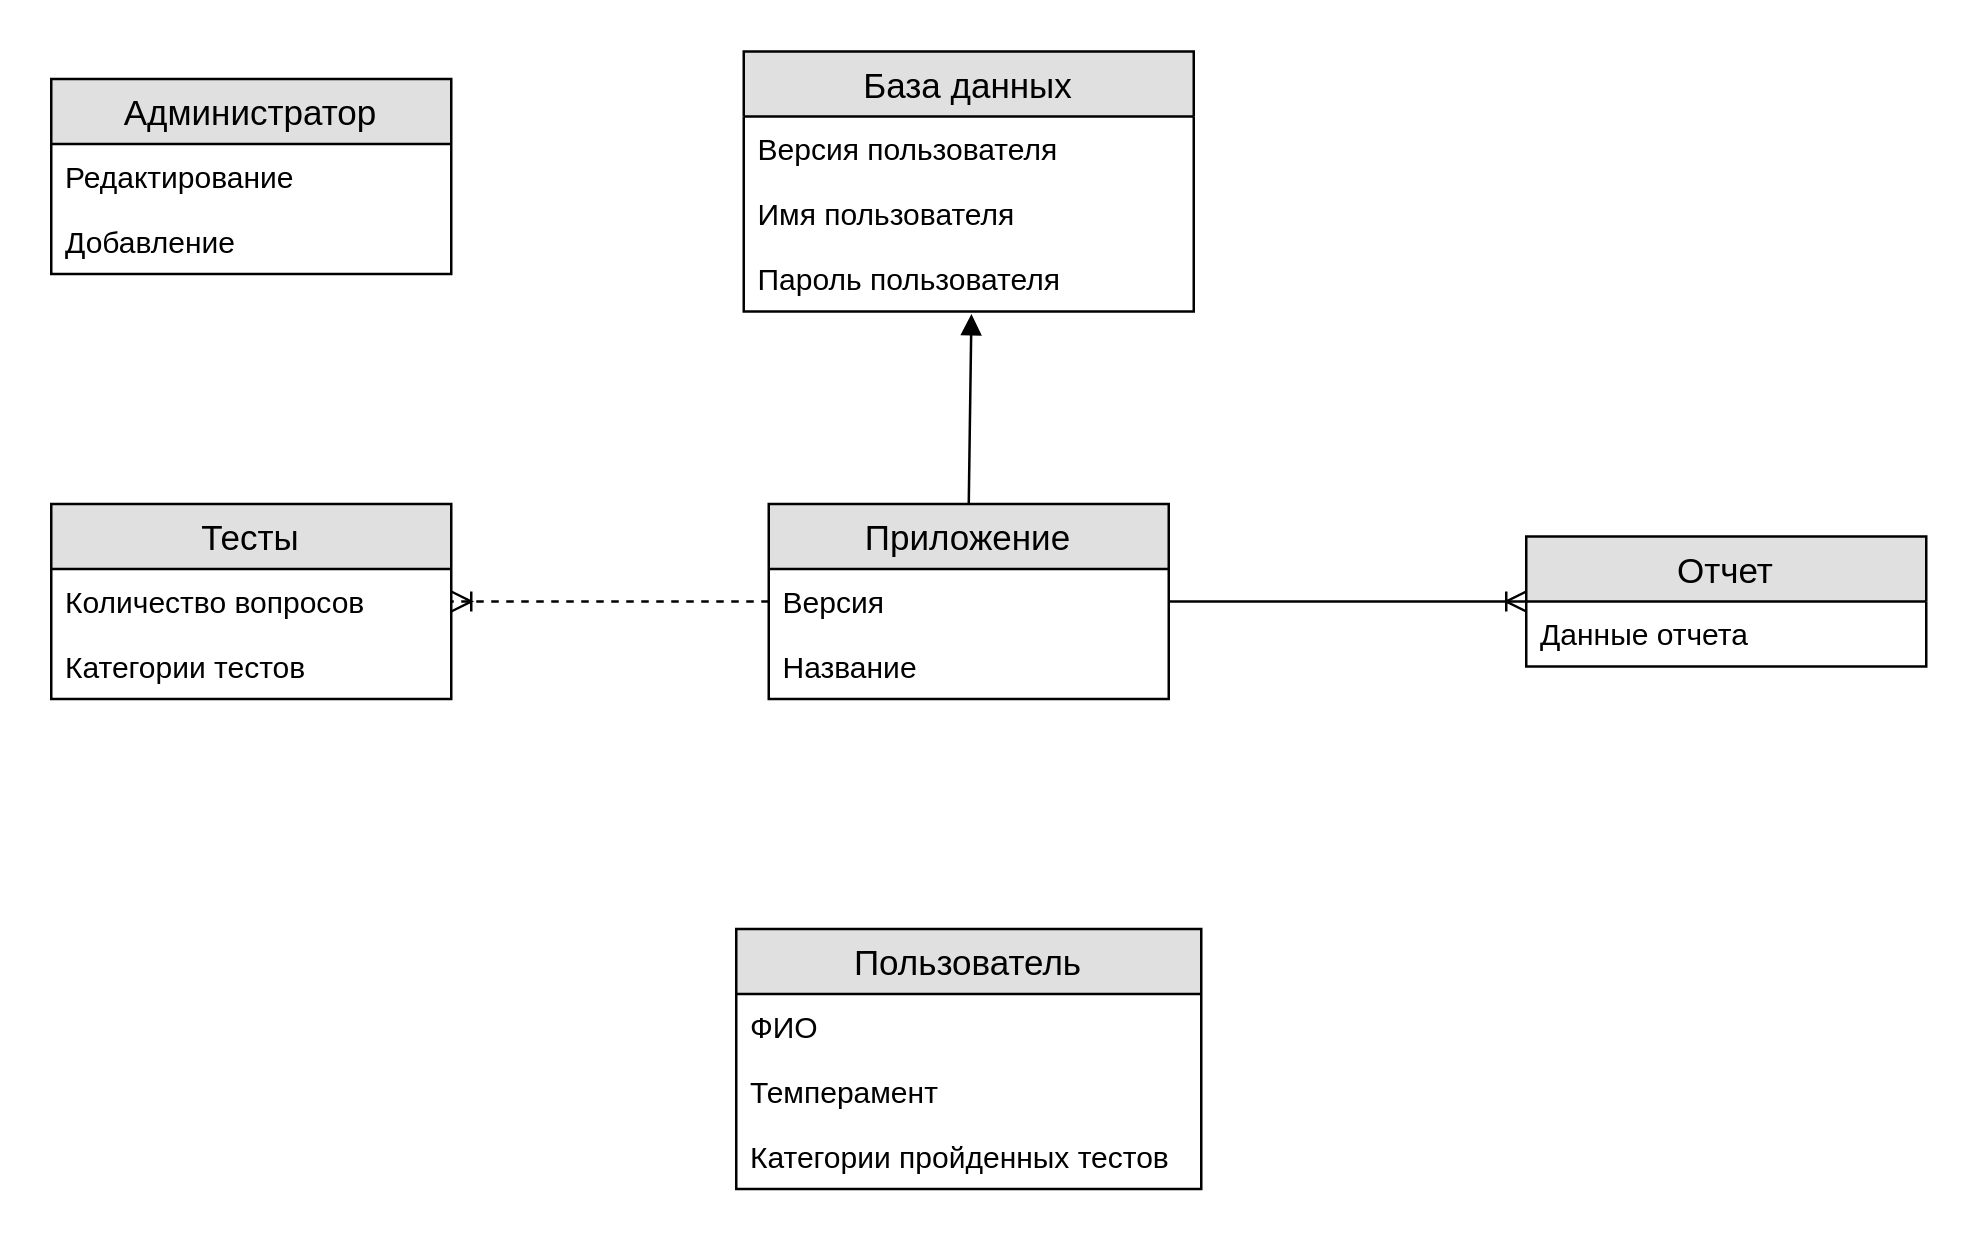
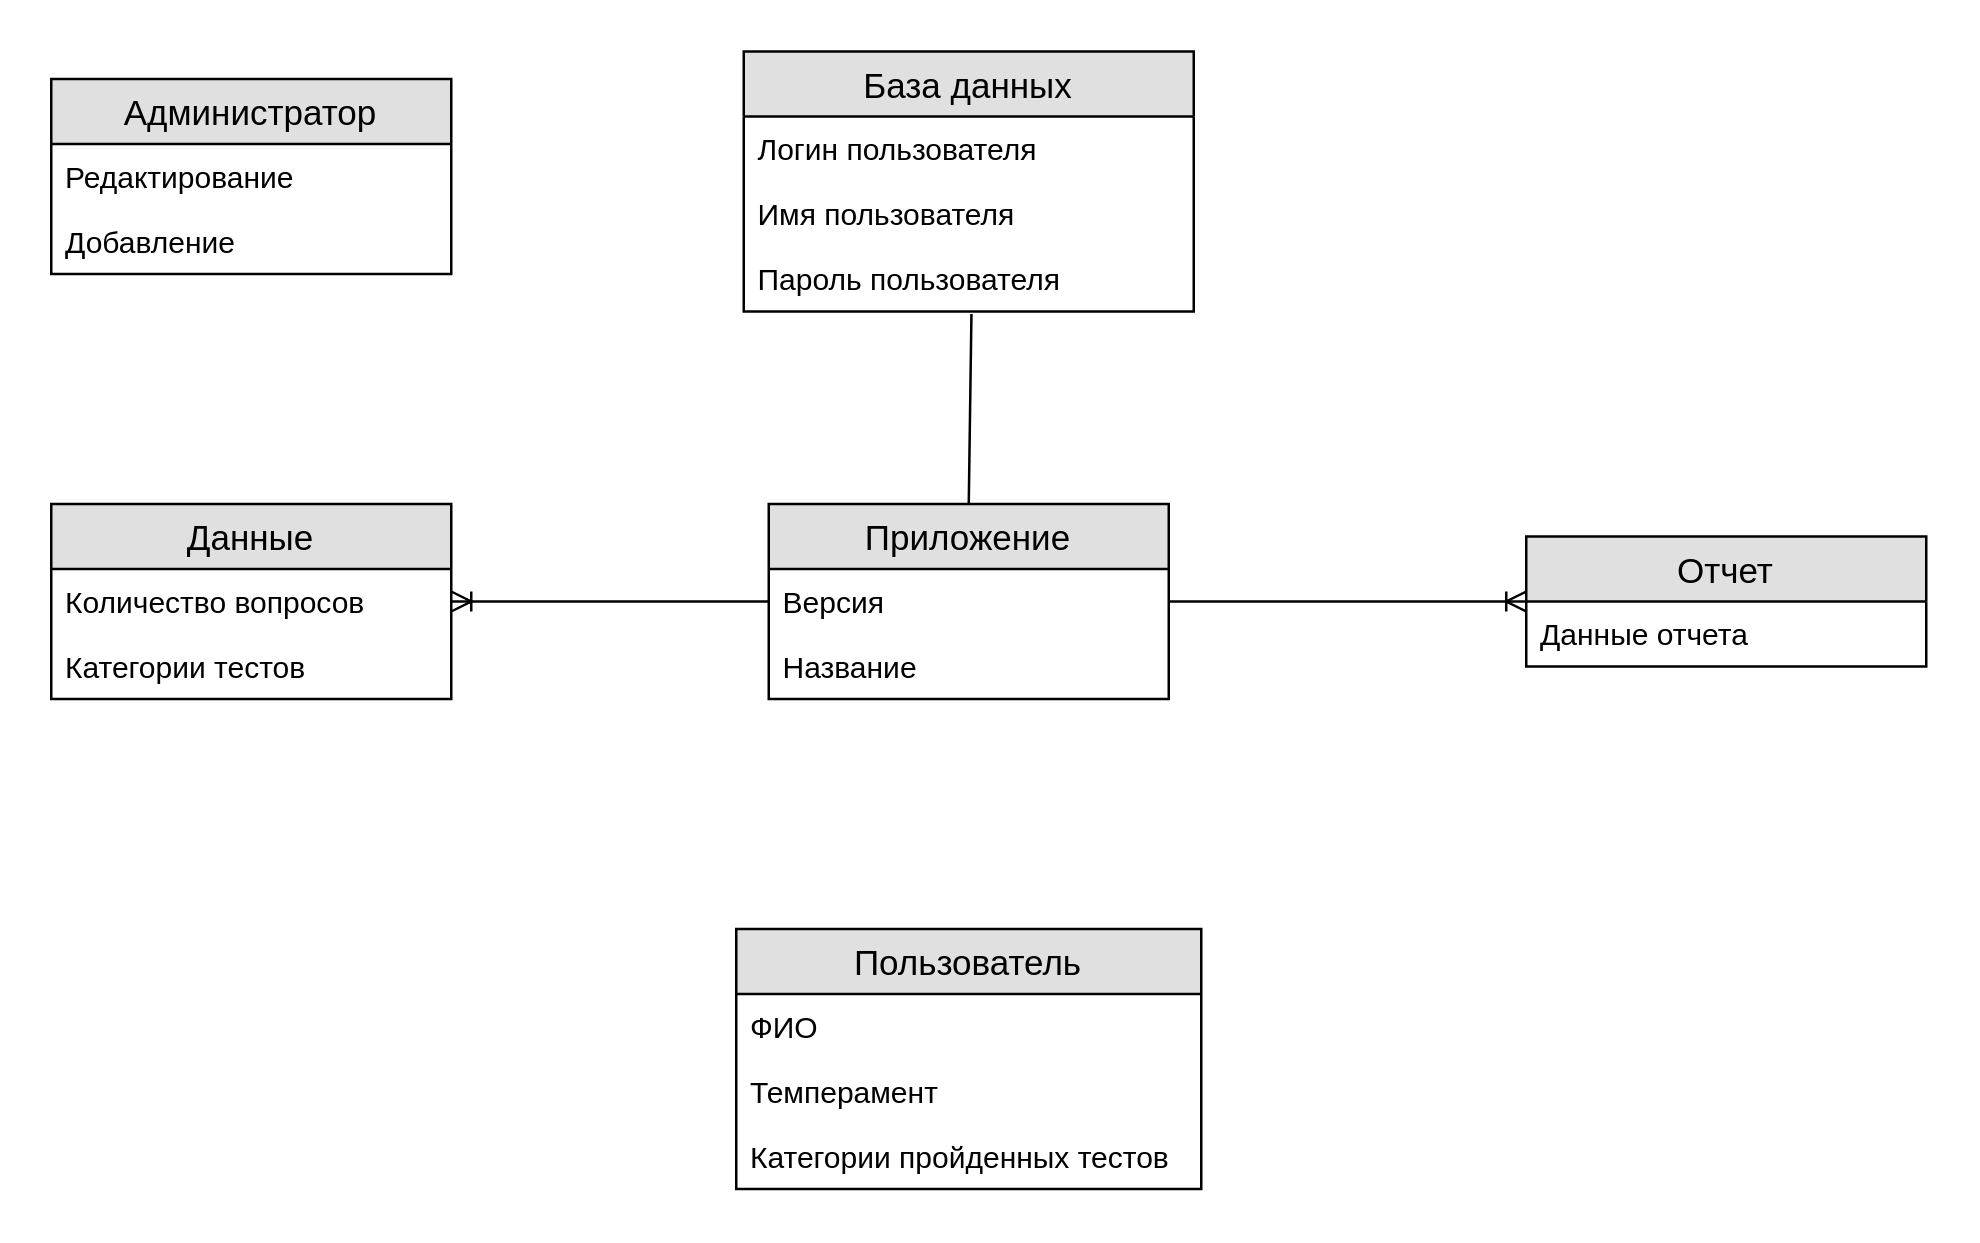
node "Версия пользователя": label "Версия пользователя" -> "Логин пользователя"
edge "Приложение" -> "Пароль пользователя": arrowhead block -> none
node "Тесты": label "Тесты" -> "Данные"
edge "Версия" -> "Количество вопросов": style dashed -> solid
